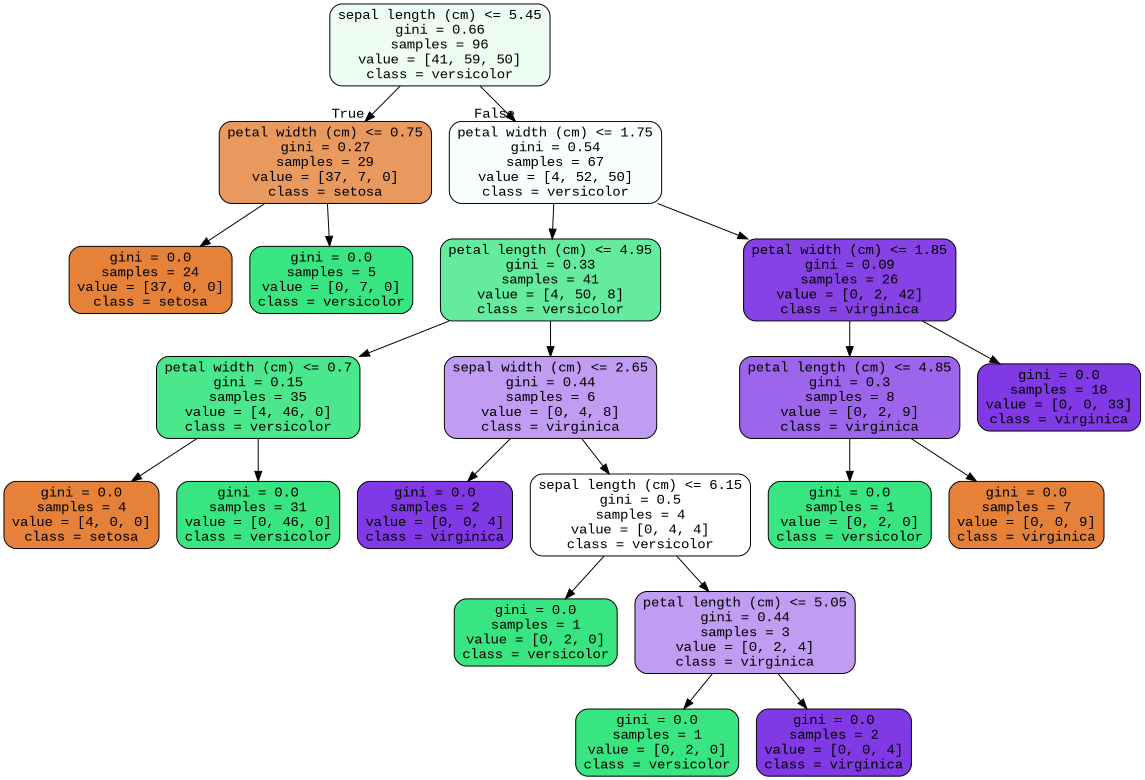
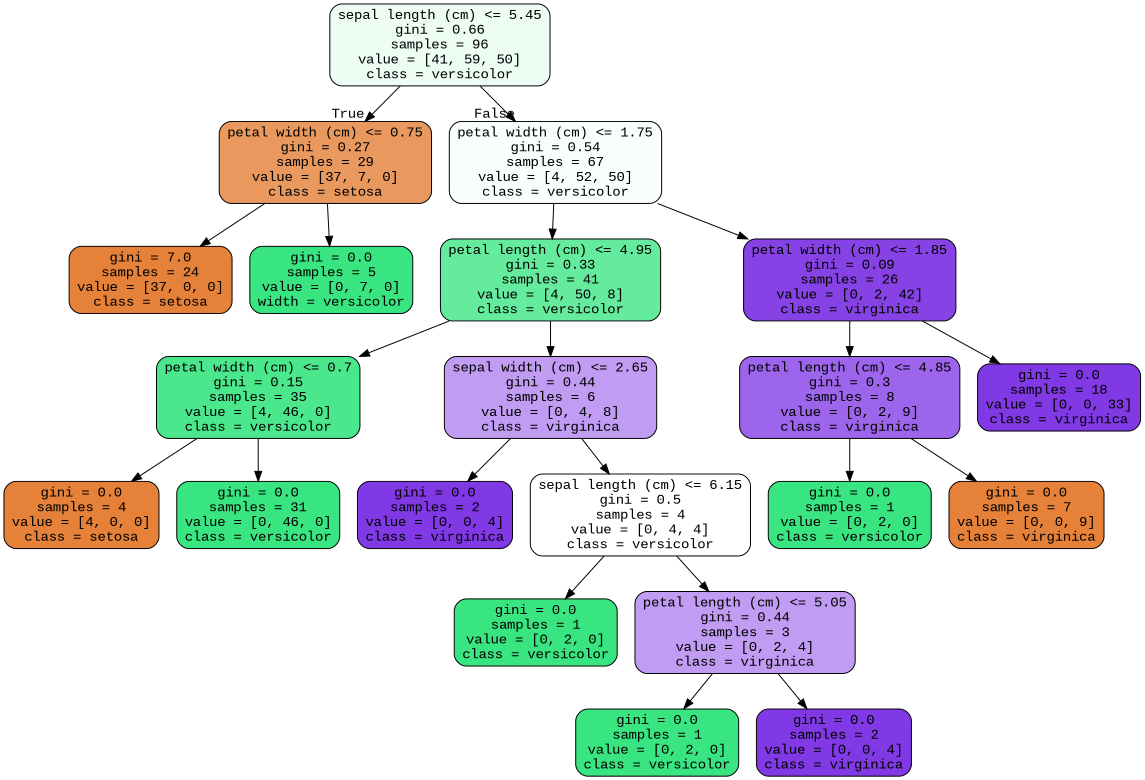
node "gini = 0.0 samples = 24 value = [37, 0, 0] class = setosa": label "gini = 0.0 samples = 24 value = [37, 0, 0] class = setosa" -> "gini = 7.0 samples = 24 value = [37, 0, 0] class = setosa"
node "gini = 0.0 samples = 5 value = [0, 7, 0] class = versicolor": label "gini = 0.0 samples = 5 value = [0, 7, 0] class = versicolor" -> "gini = 0.0 samples = 5 value = [0, 7, 0] width = versicolor"
